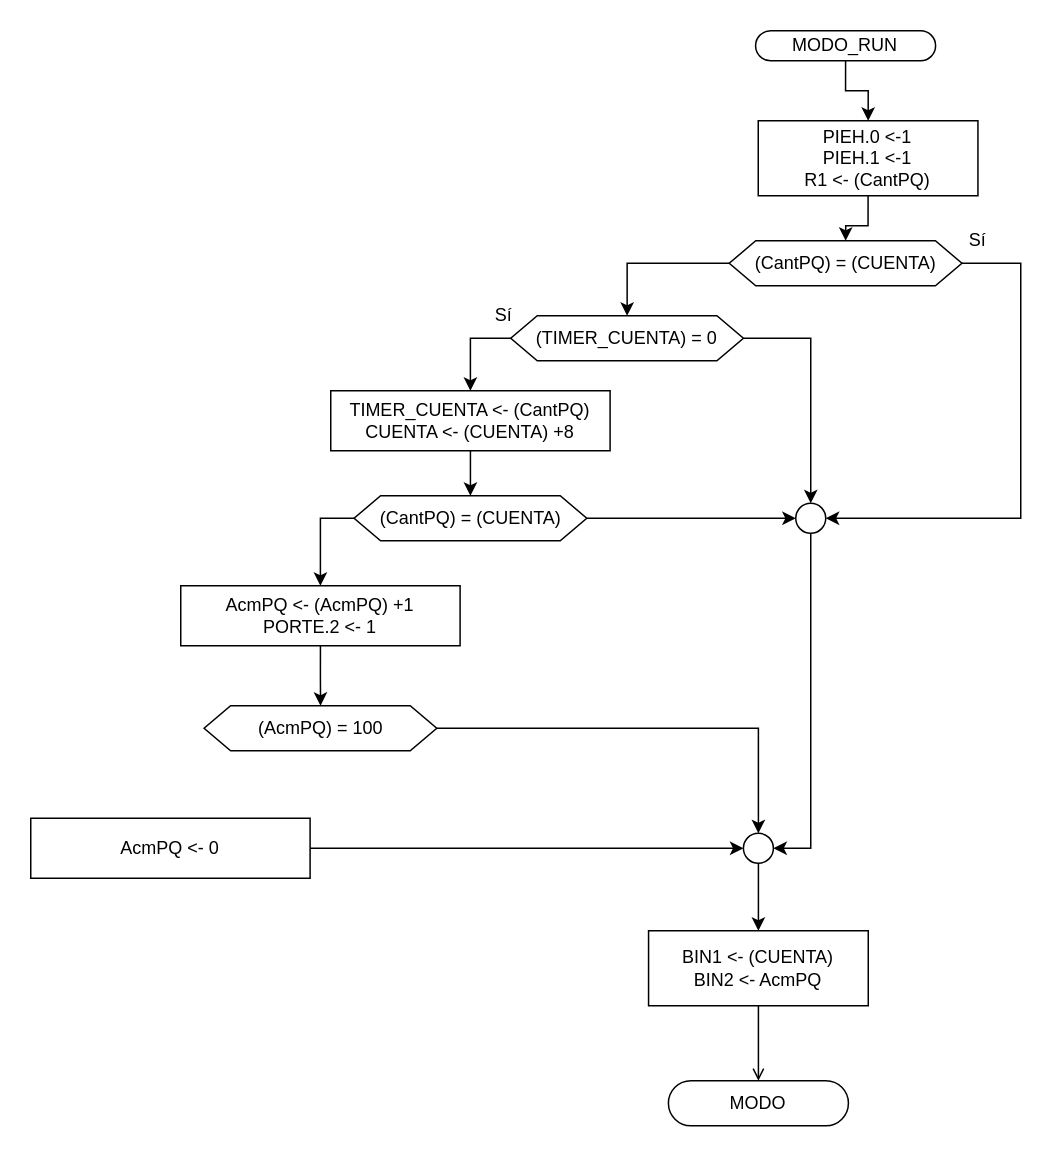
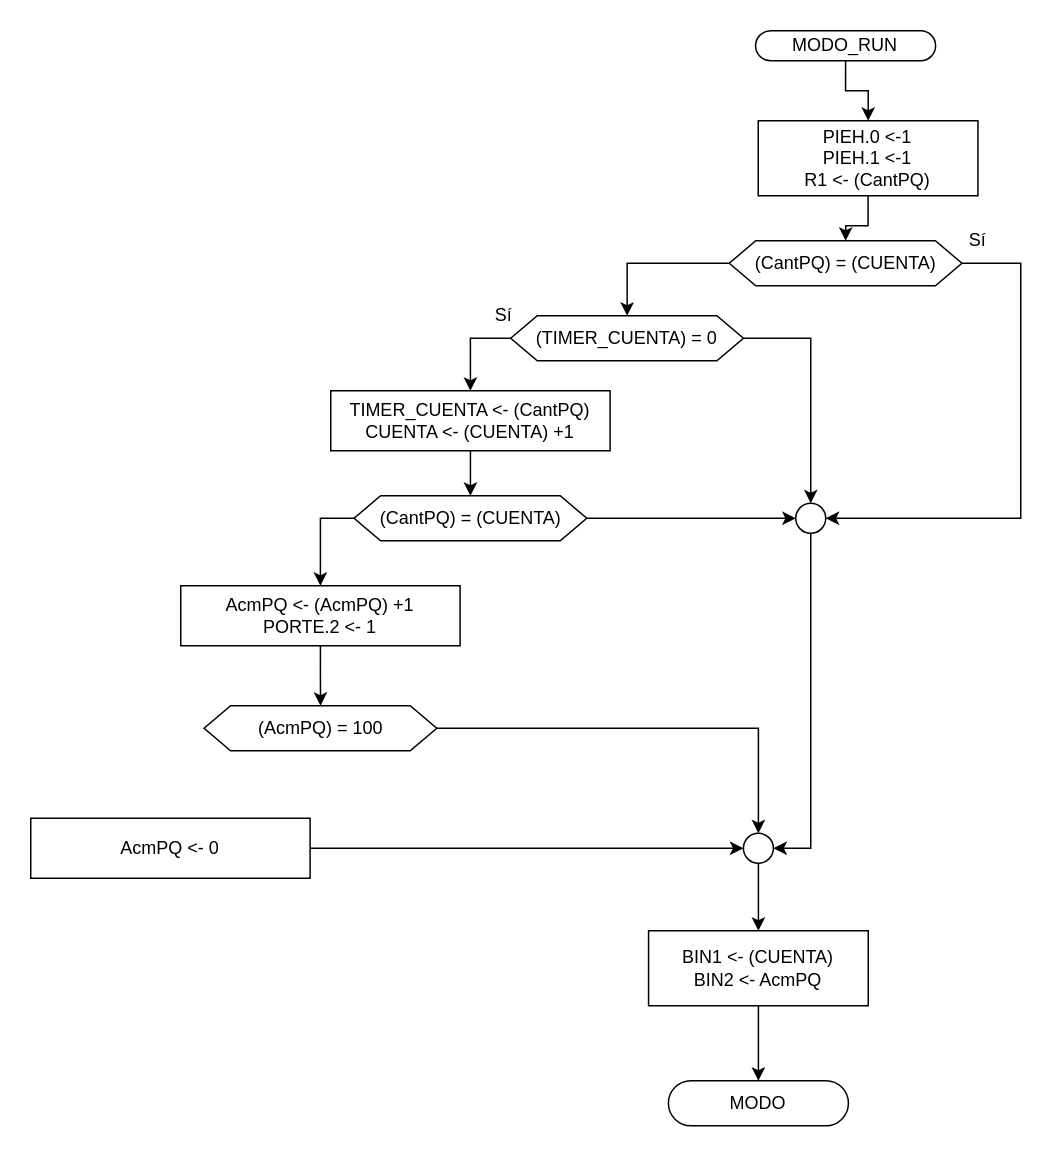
node "TIMER_CUENTA <- (CantPQ) CUENTA <- (CUENTA) +8": label "TIMER_CUENTA <- (CantPQ) CUENTA <- (CUENTA) +8" -> "TIMER_CUENTA <- (CantPQ) CUENTA <- (CUENTA) +1"
edge "BIN1 <- (CUENTA) BIN2 <- AcmPQ" -> "MODO": arrowhead open -> classic
